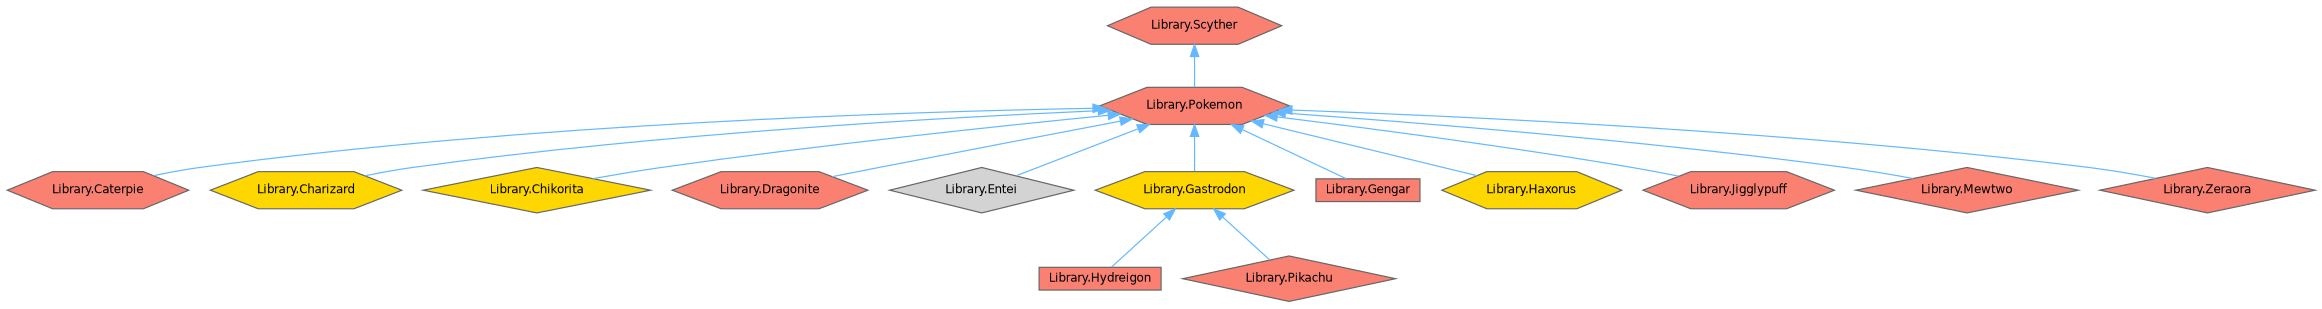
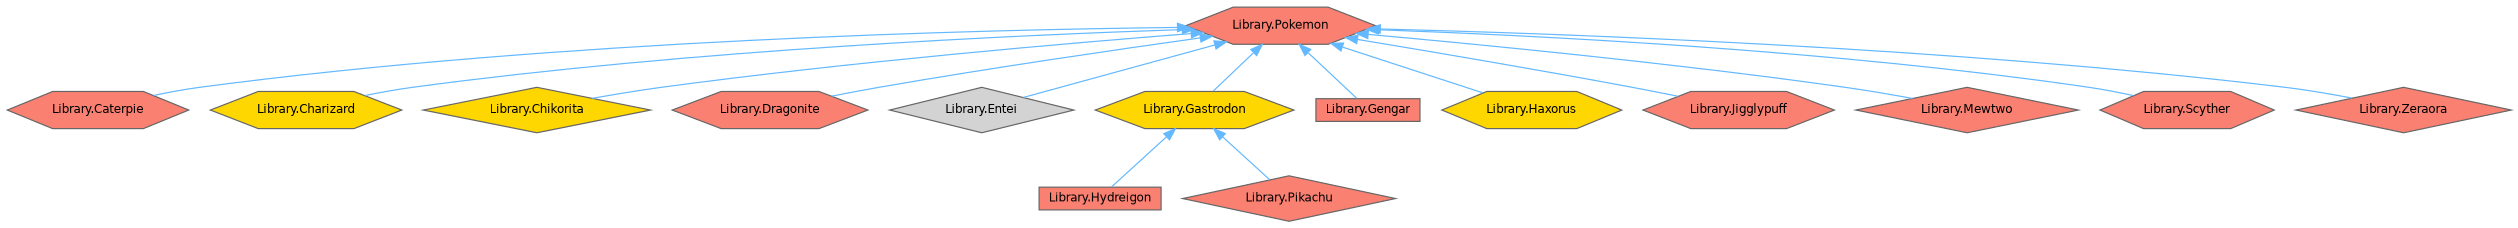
edge "Library.Pokemon" -> "Library.Scyther": reversed
